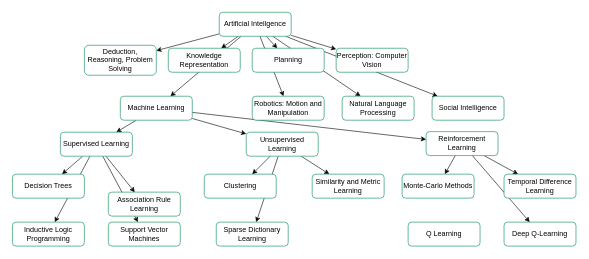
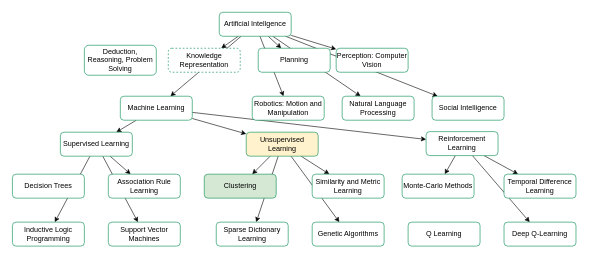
edge "Artificial Intellgence" -> "Deduction, Reasoning, Problem Solving": removed
node "Knowledge Representation": style solid -> dashed
node "Planning": moved (288, 60) -> (294, 60)
node "Unsupervised Learning": fillcolor #ffffff -> #fff2cc
edge "Supervised Learning" -> "Decision Trees": removed
edge "Unsupervised Learning" -> "Genetic Algorithms": added
node "Clustering": fillcolor #ffffff -> #d5e8d4
node "Association Rule Learning": moved (144, 204) -> (144, 186)
node "Genetic Algorithms": added
